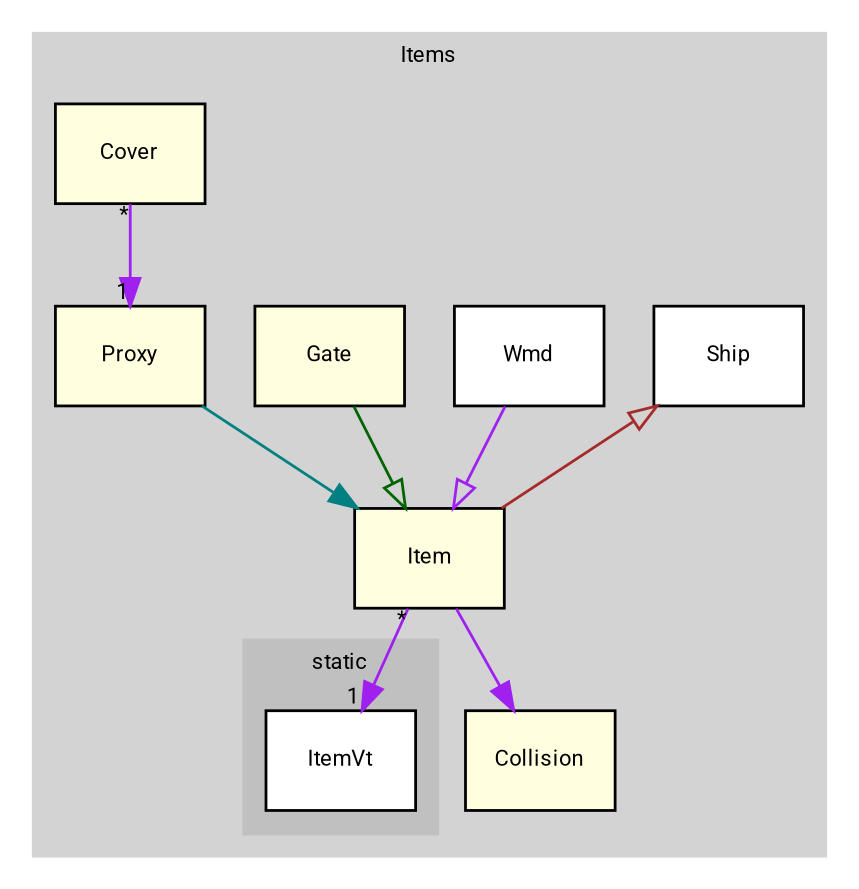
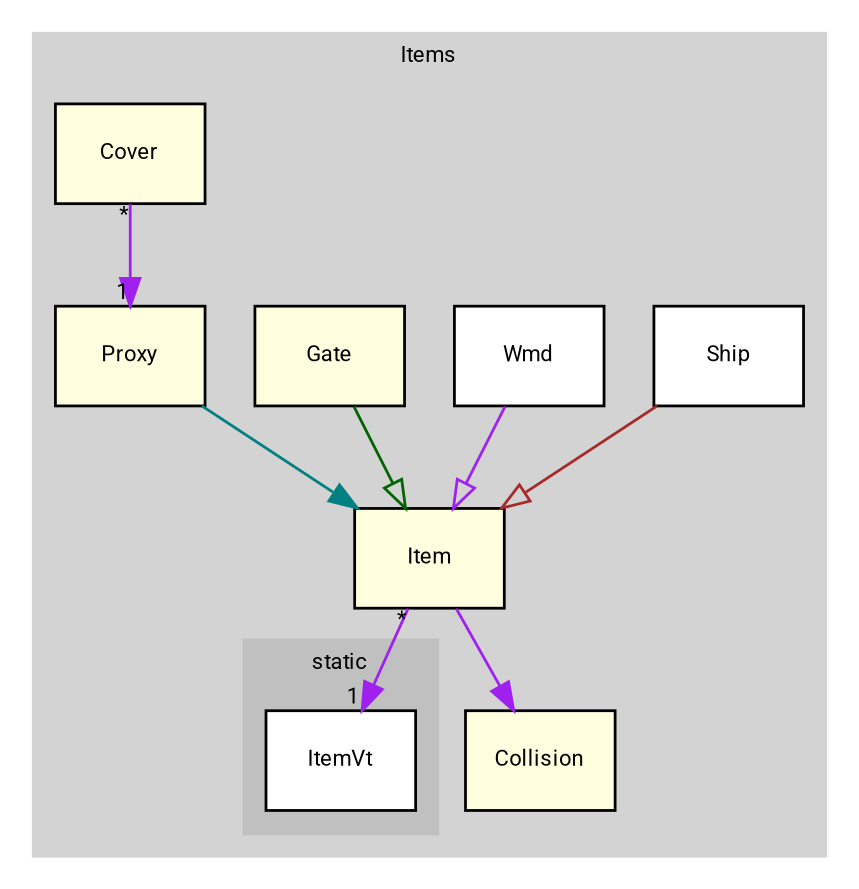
edge "Item" -> "Ship": reversed
